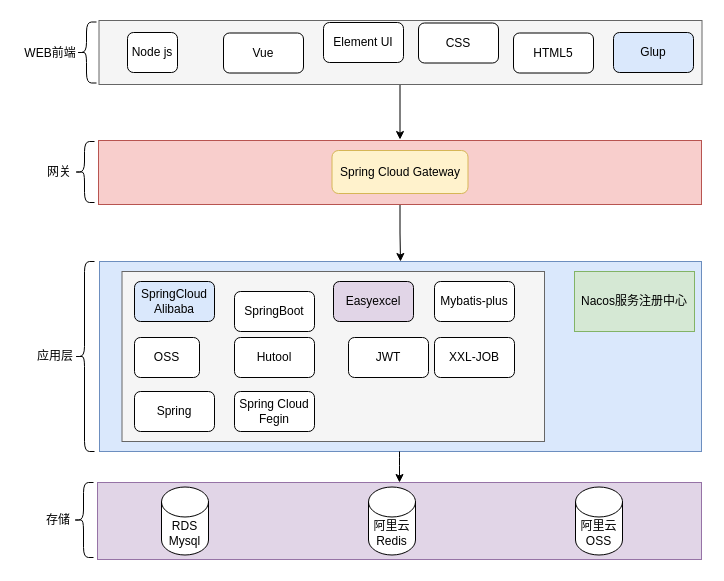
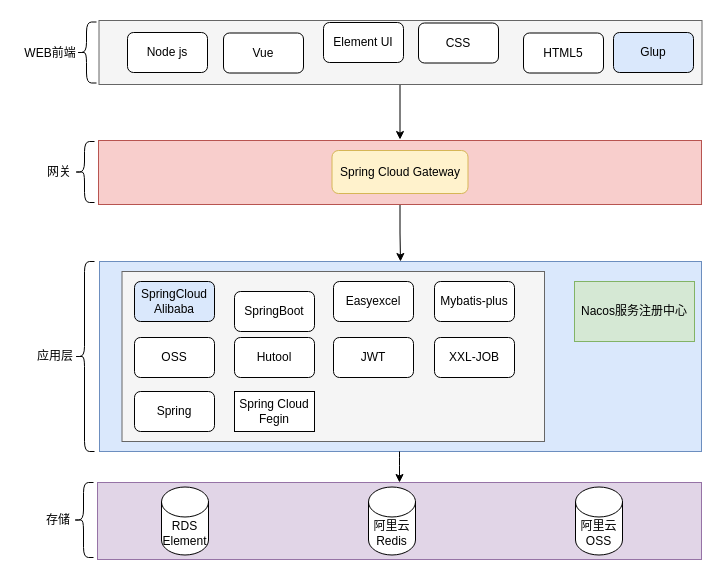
node "Node js": size 50x40 -> 80x40
node "HTML5": moved (554, 53) -> (564, 53)
node "Easyexcel": fillcolor #e1d5e7 -> #ffffff
node "Nacos服务注册中心": moved (635, 302) -> (635, 312)
node "OSS": size 65x40 -> 80x40
node "JWT": moved (389, 358) -> (374, 358)
node "Spring Cloud Fegin": shape rounded rectangle -> rectangle
node "RDS Mysql": label "RDS Mysql" -> "RDS Element"
